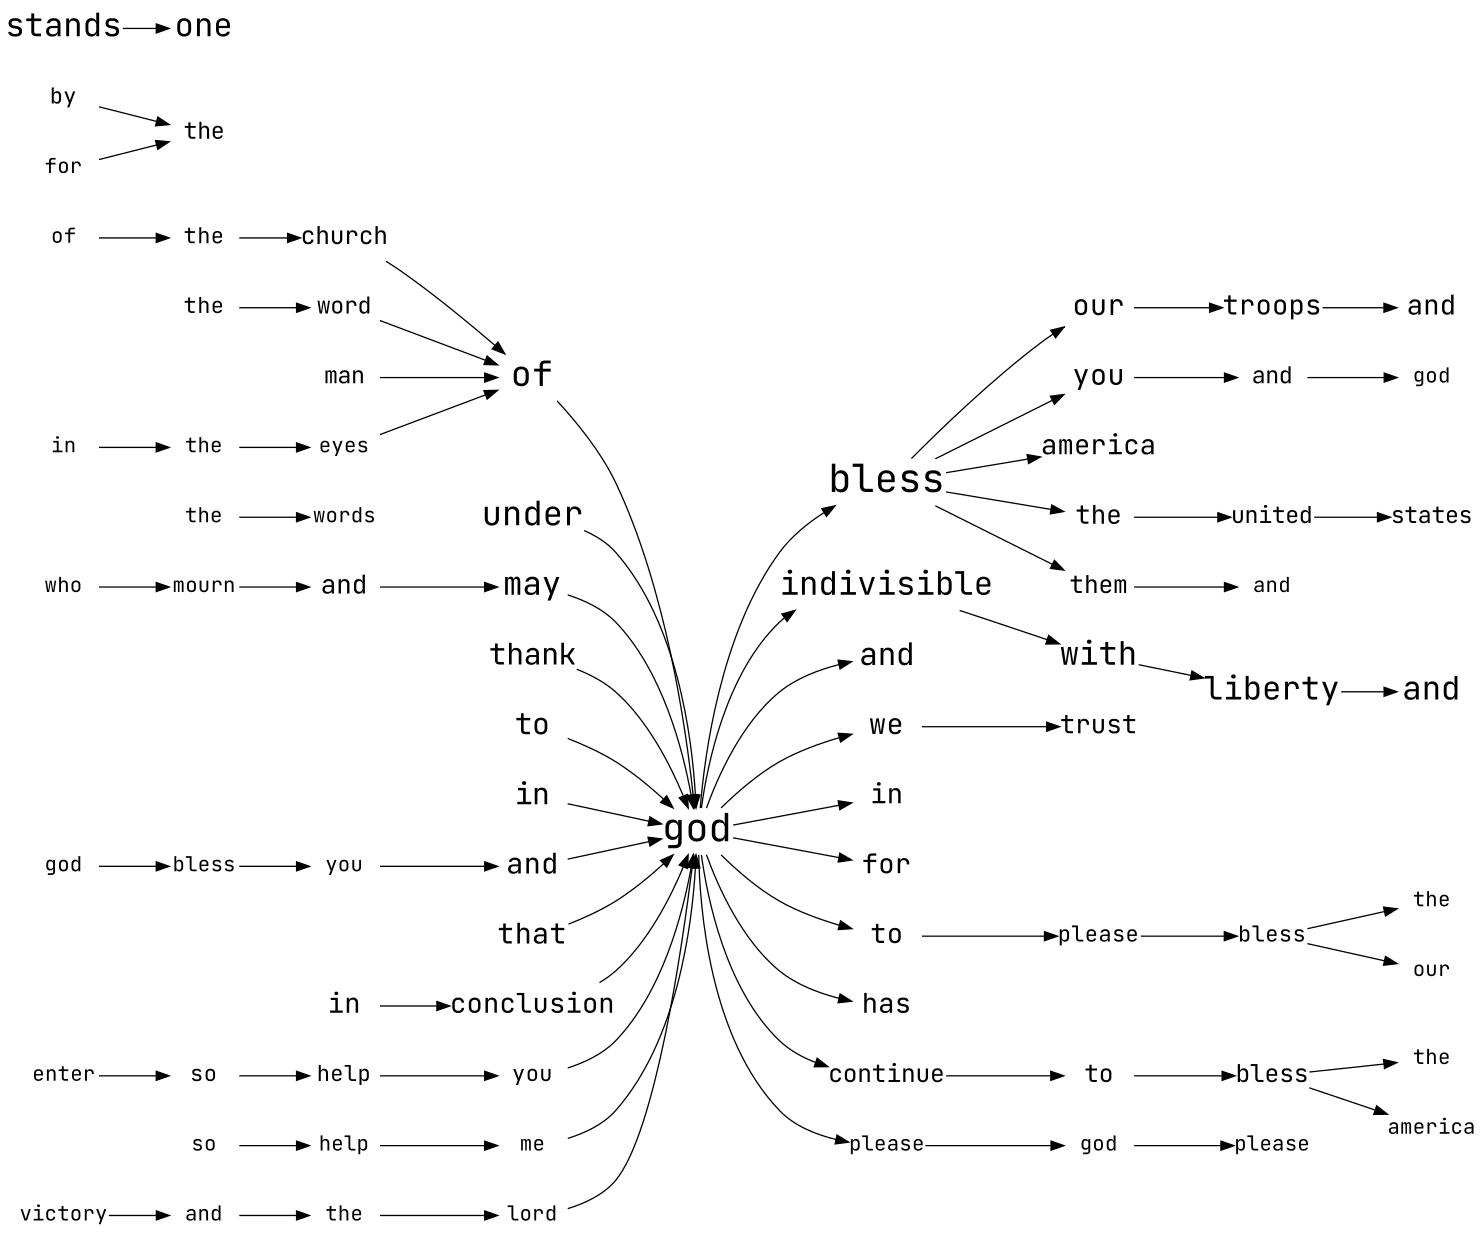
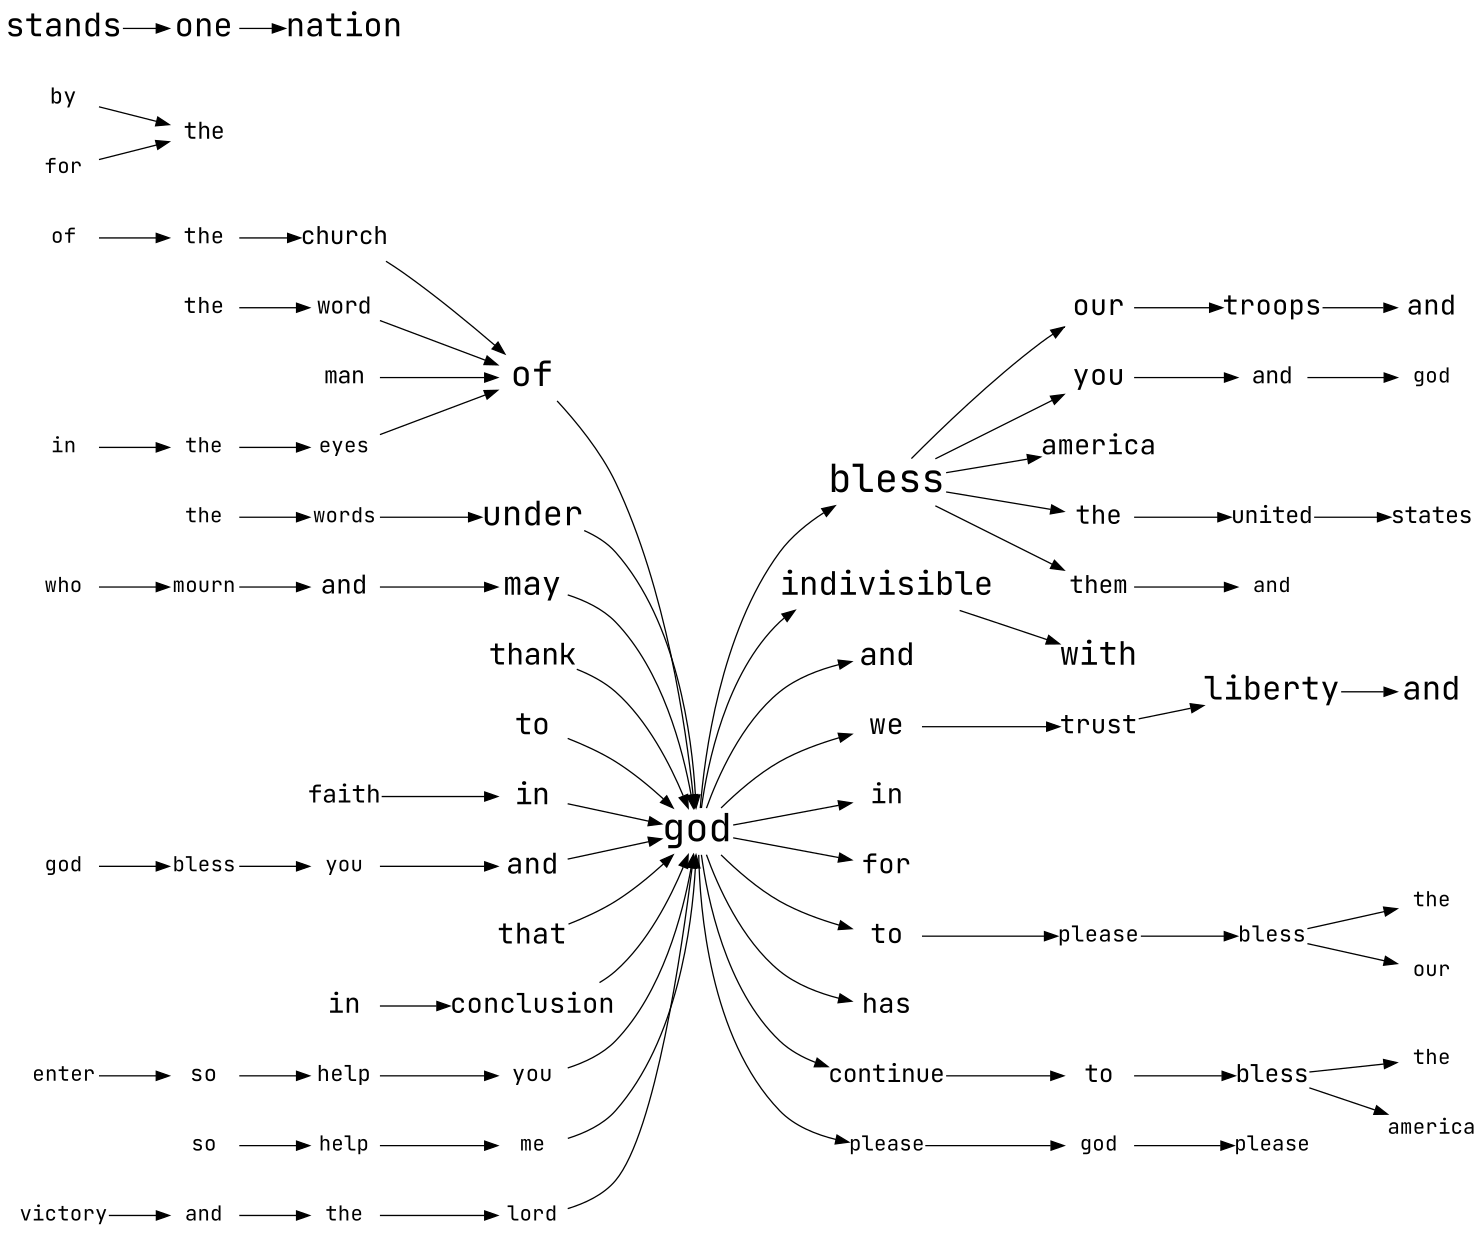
node "nation": added
edge "words" -> "under": added
edge "with" -> "liberty": now "trust" -> "liberty"
node "faith": added
